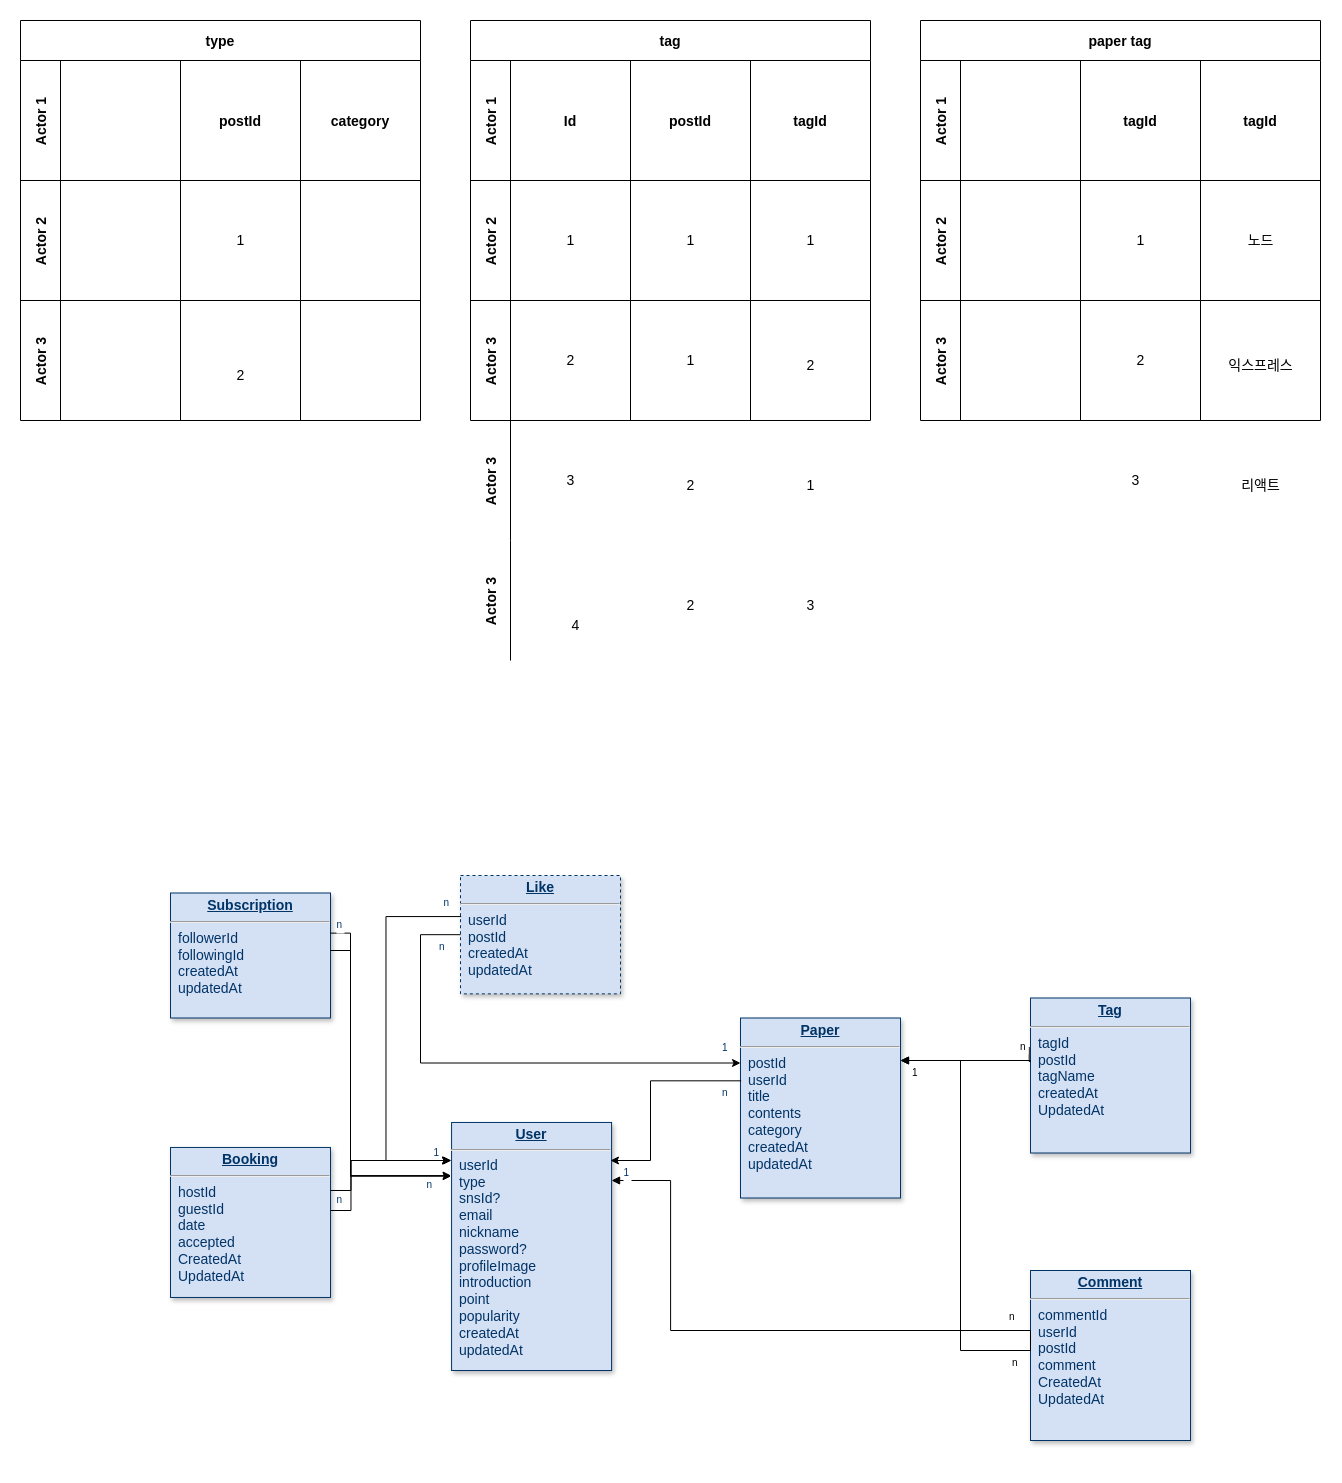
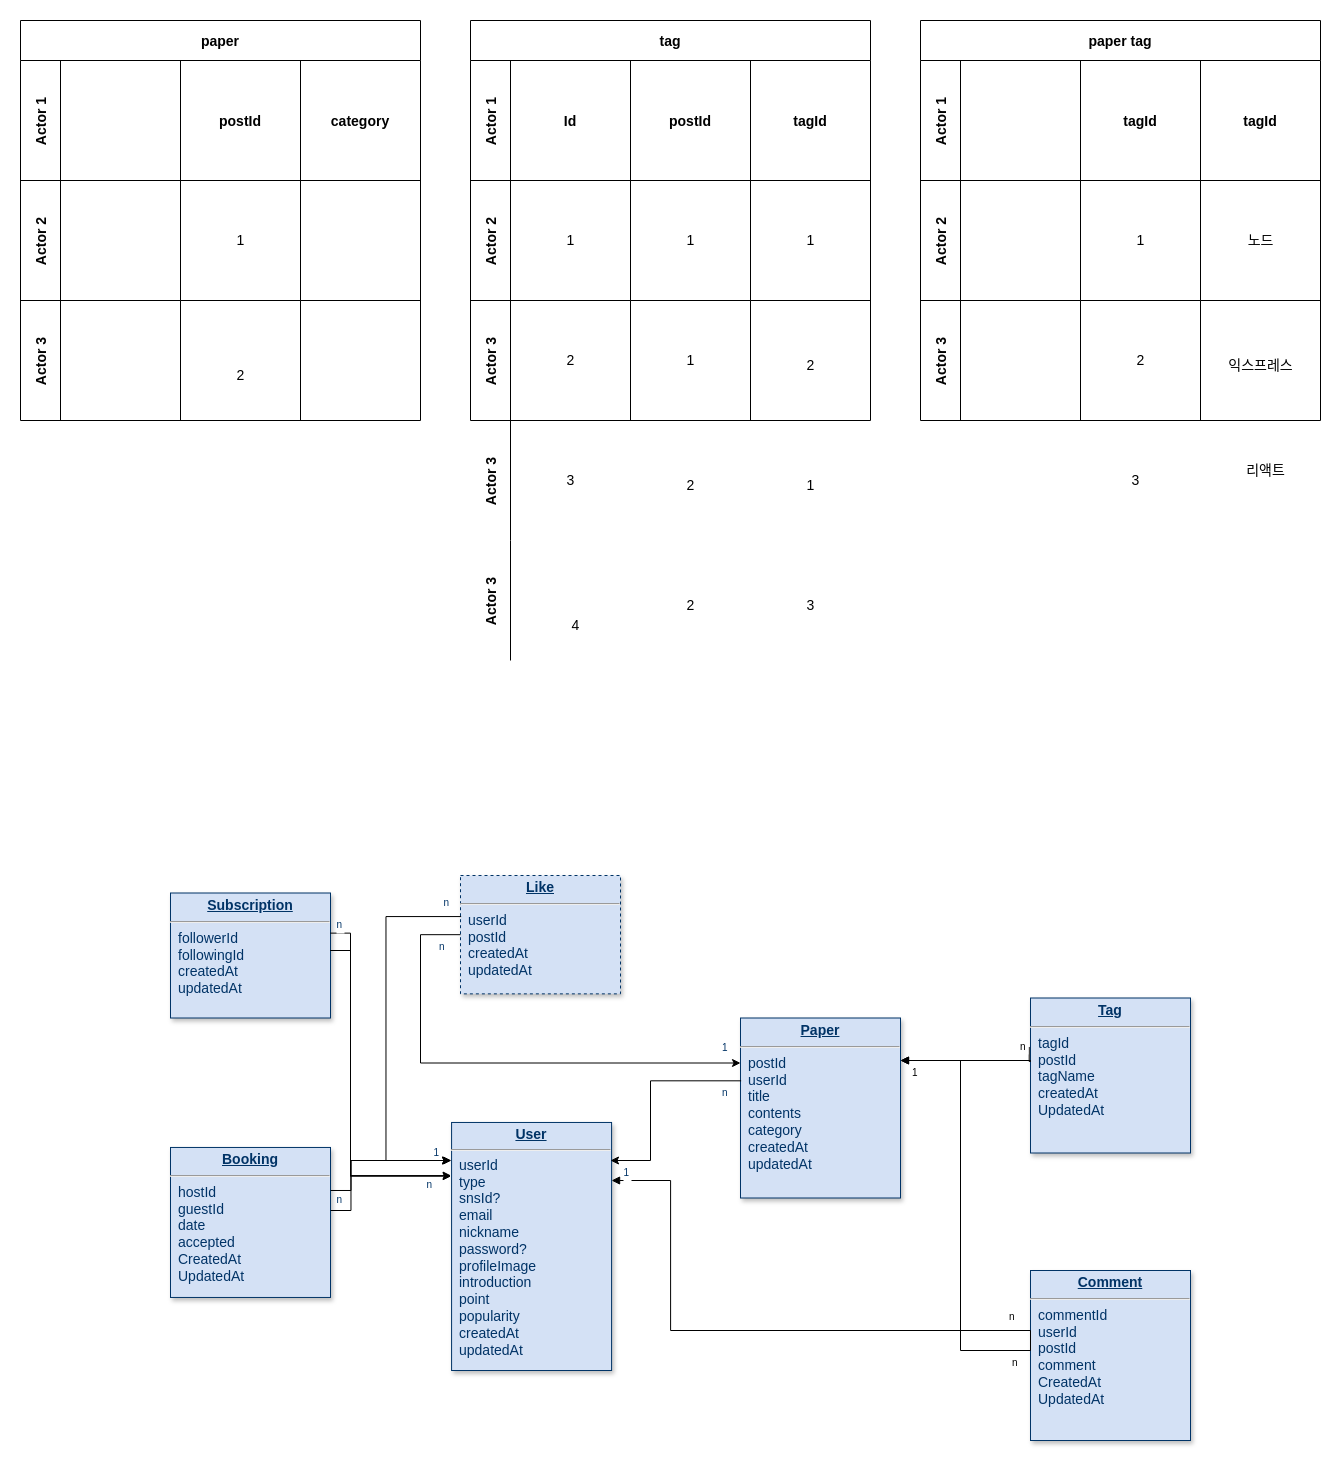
node "type": label "type" -> "paper"
node "리액트": moved (1261, 486) -> (1266, 471)
